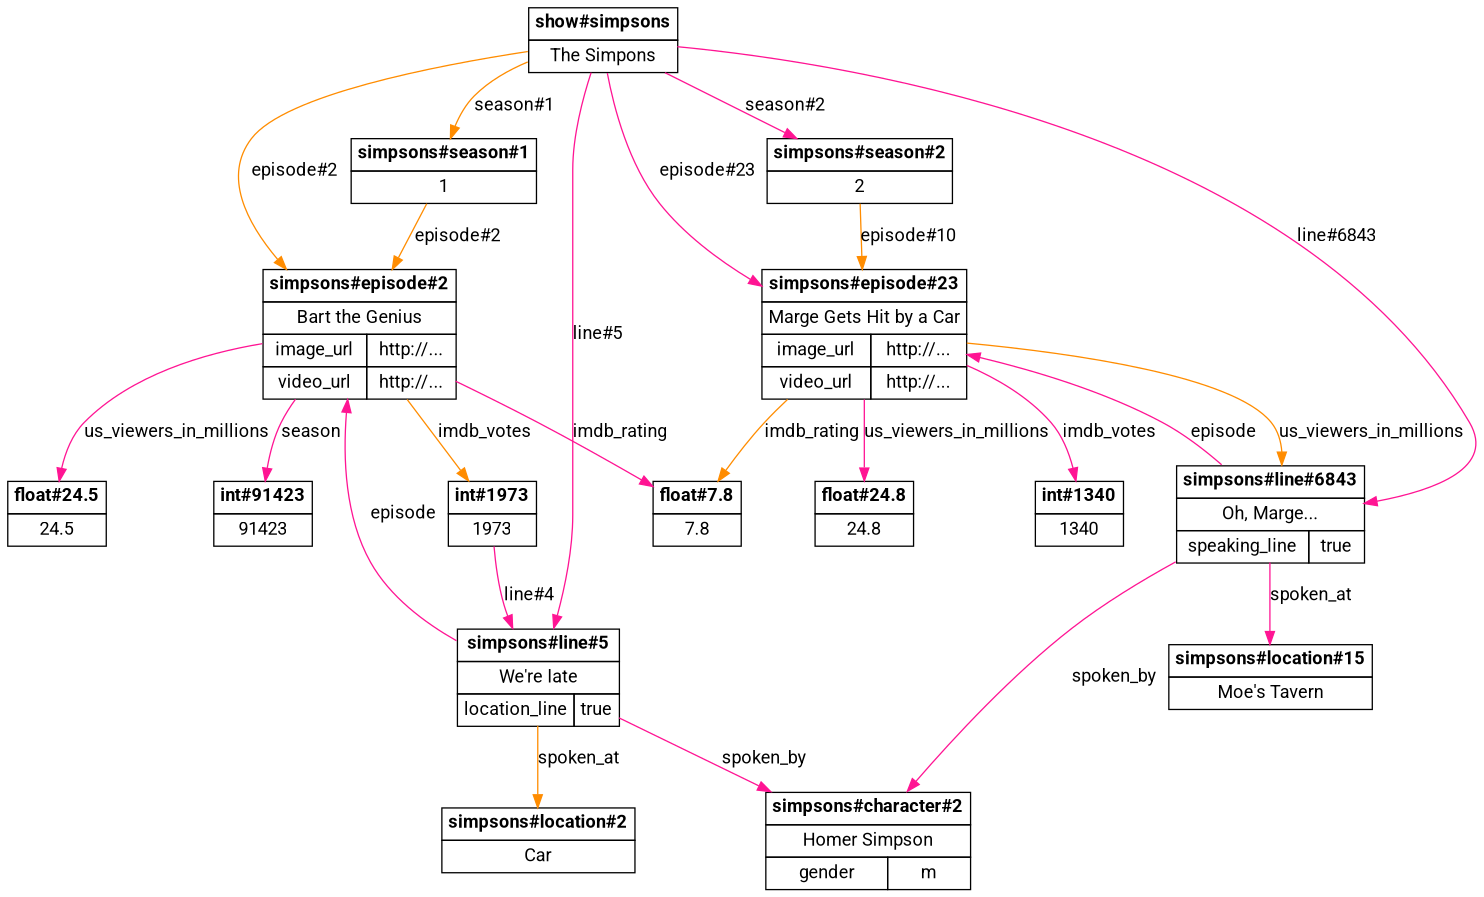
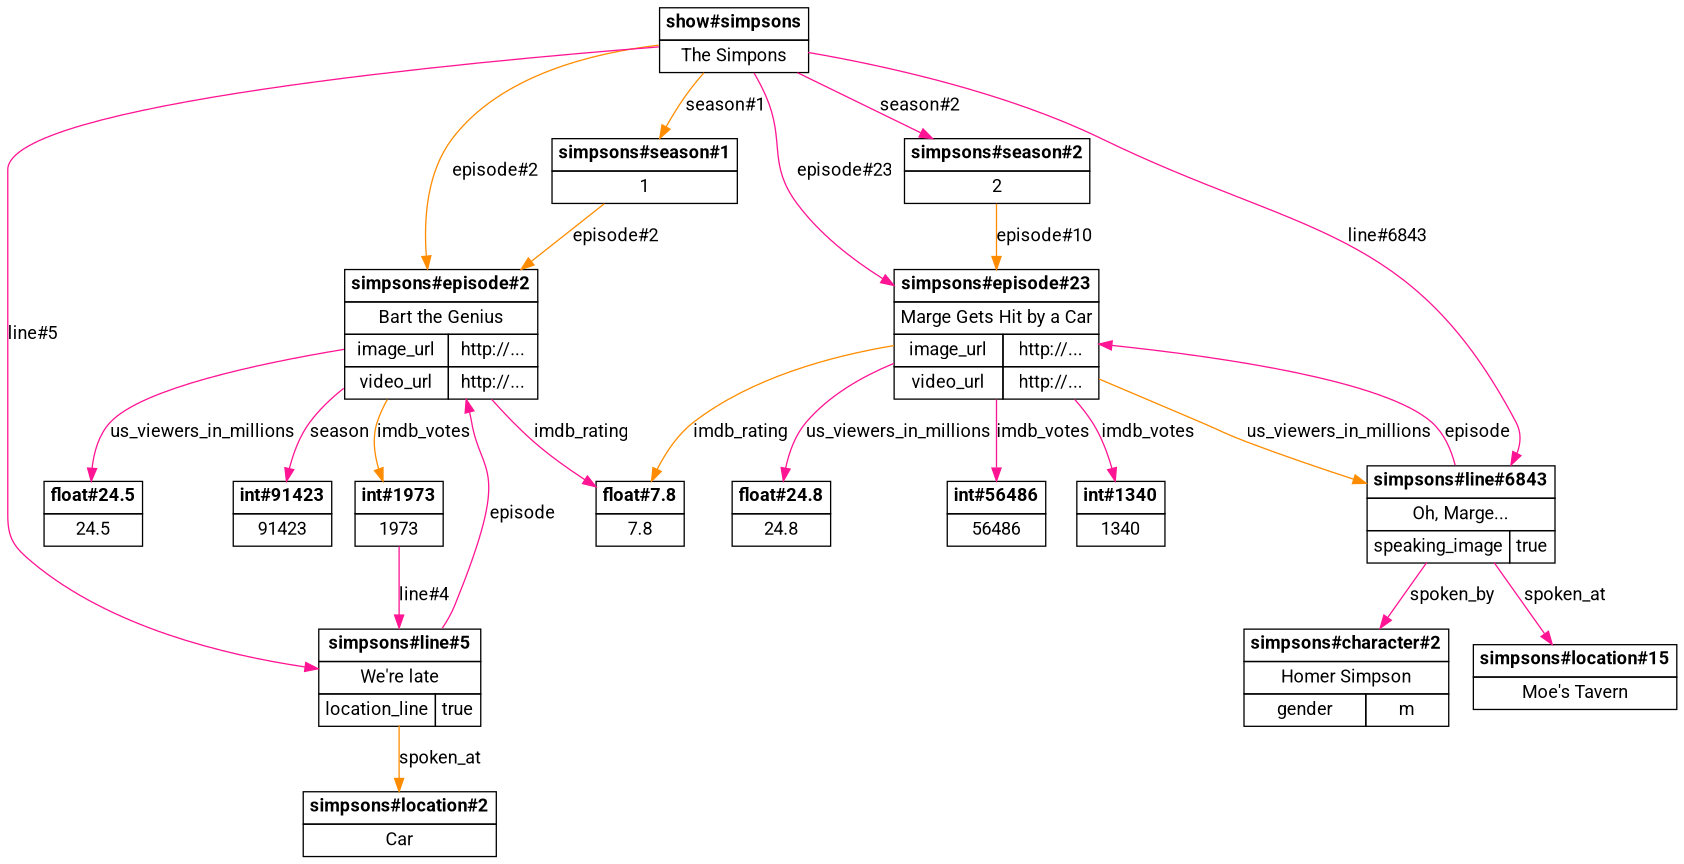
node "int#56486": added
node "simpsons#line#6843": text "speaking_line" -> "speaking_image"
edge "simpsons#line#5" -> "simpsons#character#2": removed, label "spoken_by"
